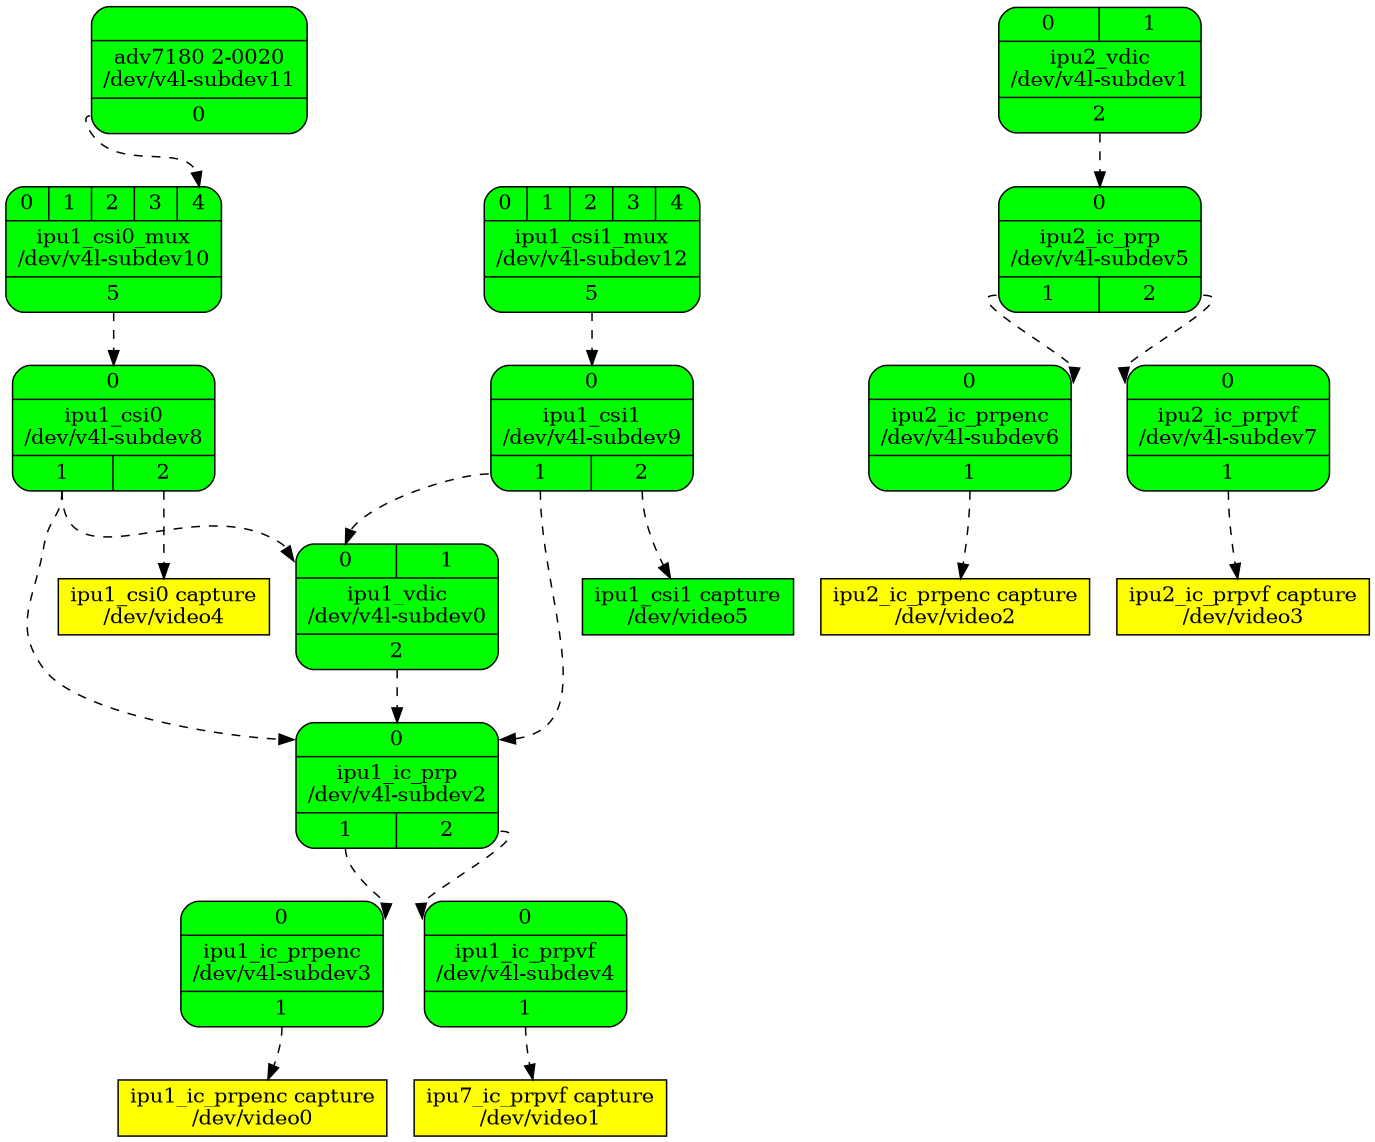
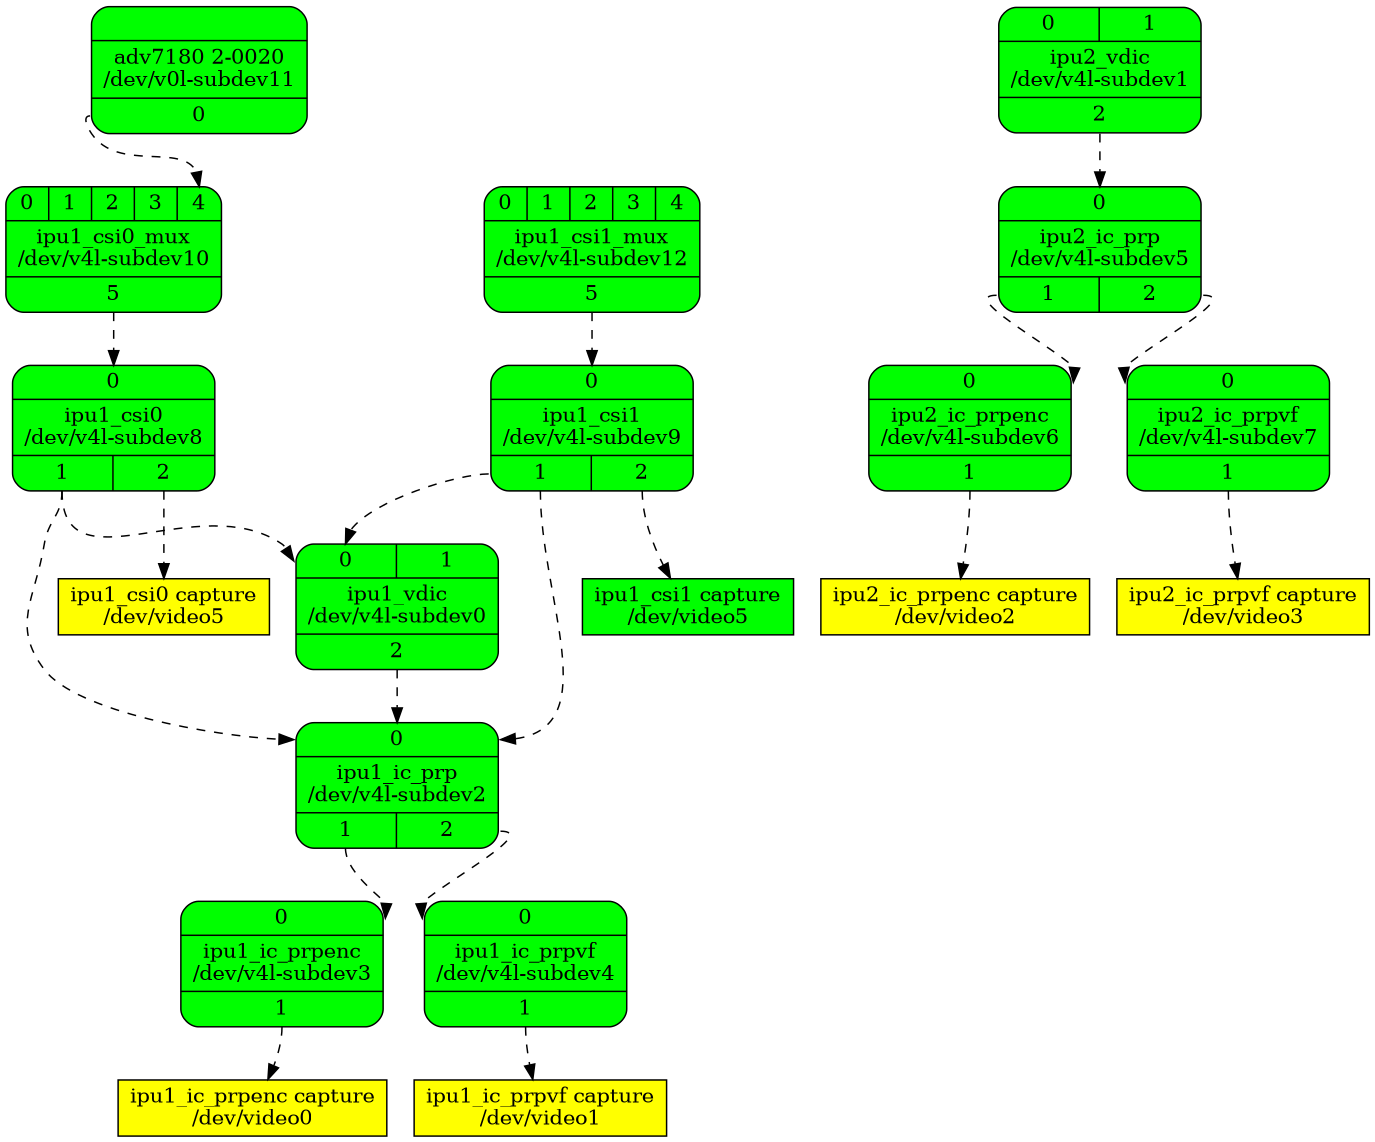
node "adv7180 2-0020": text "/dev/v4l-subdev11" -> "/dev/v0l-subdev11"
node "ipu1_csi0 capture /dev/video4": label "ipu1_csi0 capture /dev/video4" -> "ipu1_csi0 capture /dev/video5"
node "ipu7_ic_prpvf capture /dev/video1": label "ipu7_ic_prpvf capture /dev/video1" -> "ipu1_ic_prpvf capture /dev/video1"
